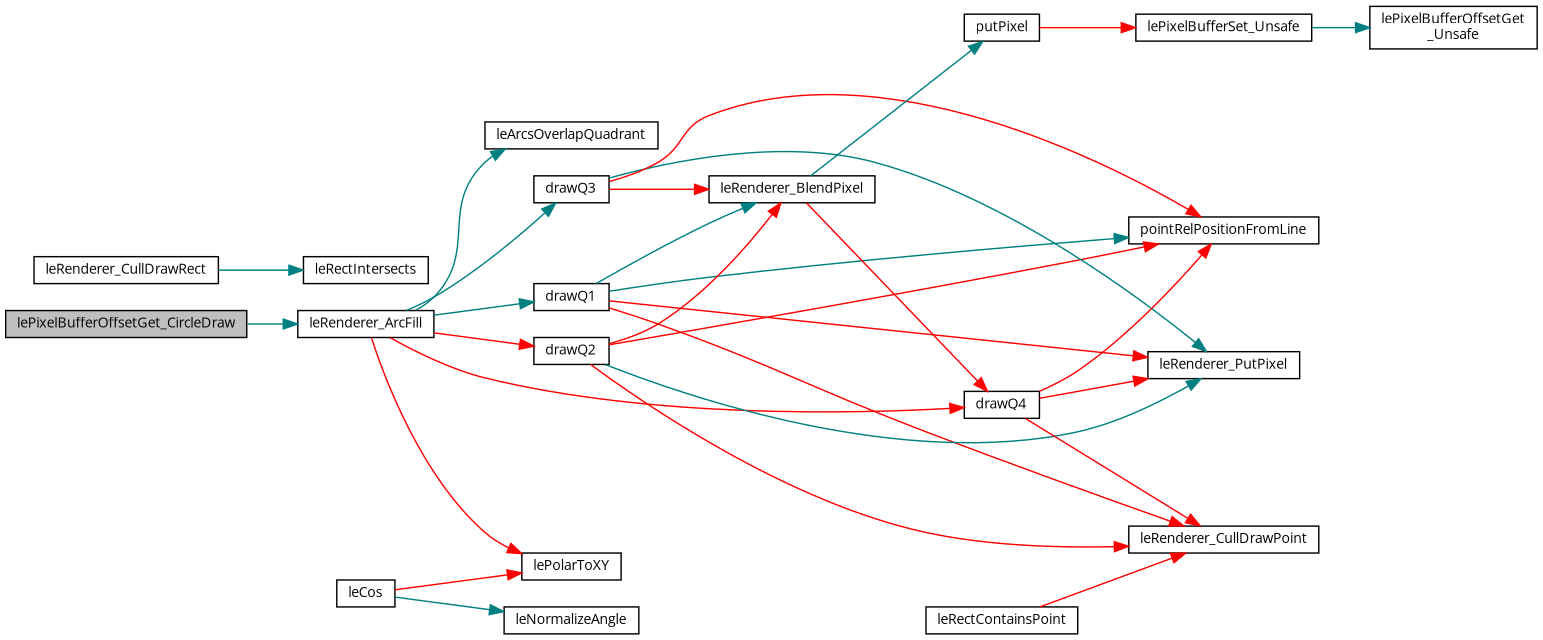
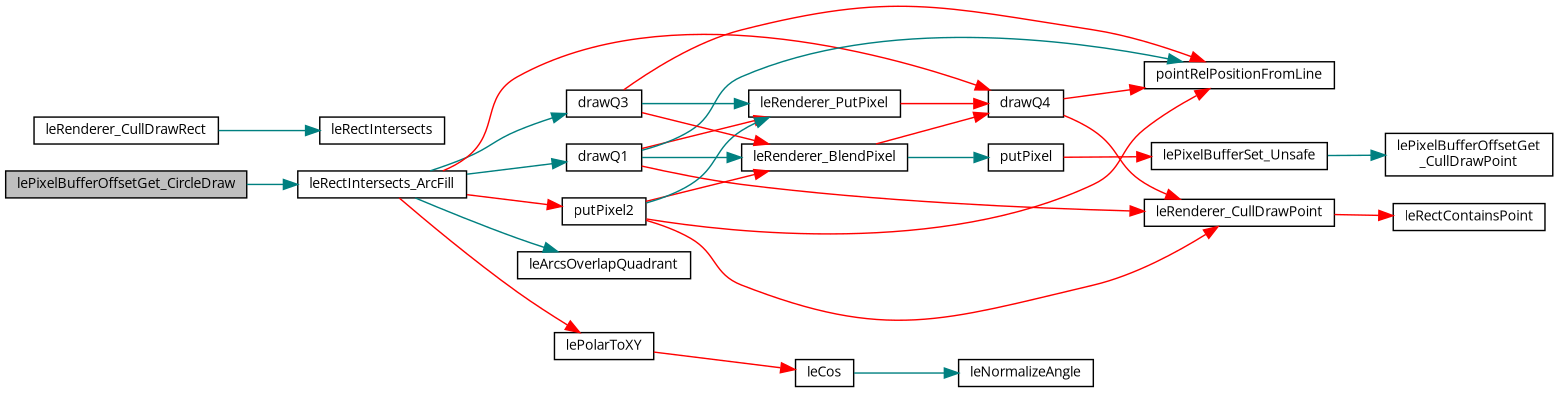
node "lePixelBufferOffsetGet _Unsafe": label "lePixelBufferOffsetGet _Unsafe" -> "lePixelBufferOffsetGet _CullDrawPoint"
node "leRenderer_ArcFill": label "leRenderer_ArcFill" -> "leRectIntersects_ArcFill"
node "drawQ2": label "drawQ2" -> "putPixel2"
edge "drawQ4" -> "leRenderer_PutPixel": reversed
edge "leCos" -> "lePolarToXY": reversed
edge "leRectContainsPoint" -> "leRenderer_CullDrawPoint": reversed
